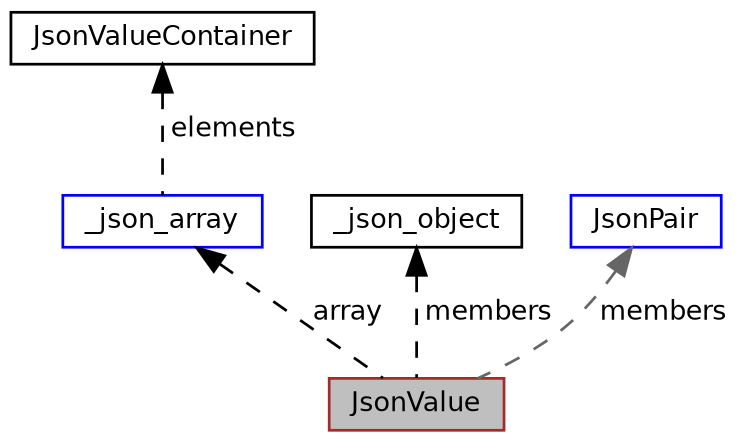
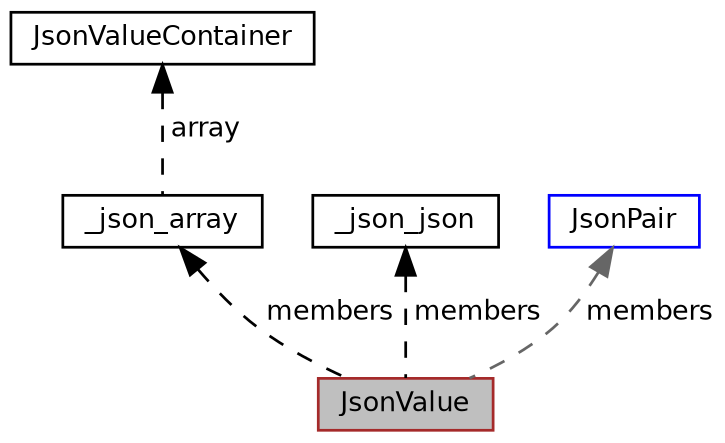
edge "_json_array" -> "JsonValueContainer": label " elements" -> " array"
node "_json_array": color blue -> black
node "_json_object": label "_json_object" -> "_json_json"
edge "JsonValue" -> "_json_array": label " array" -> " members"
